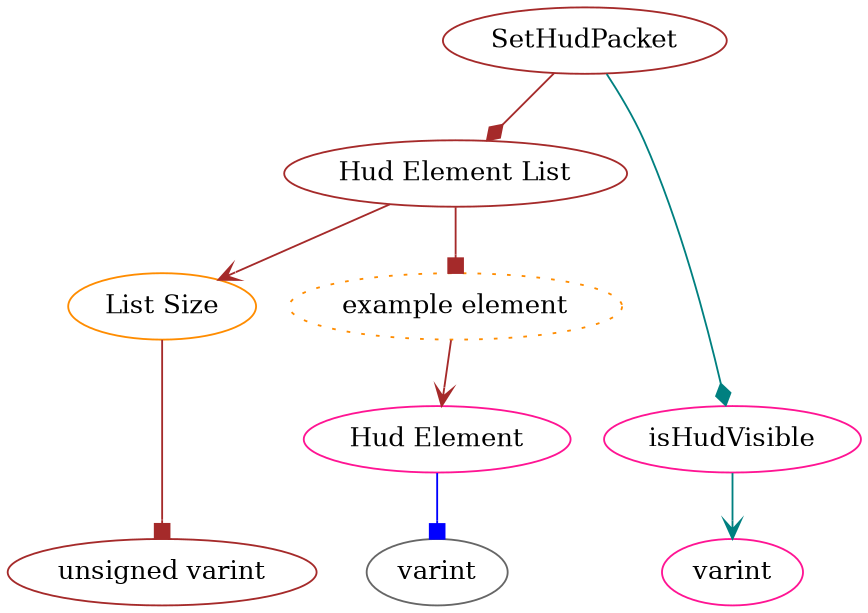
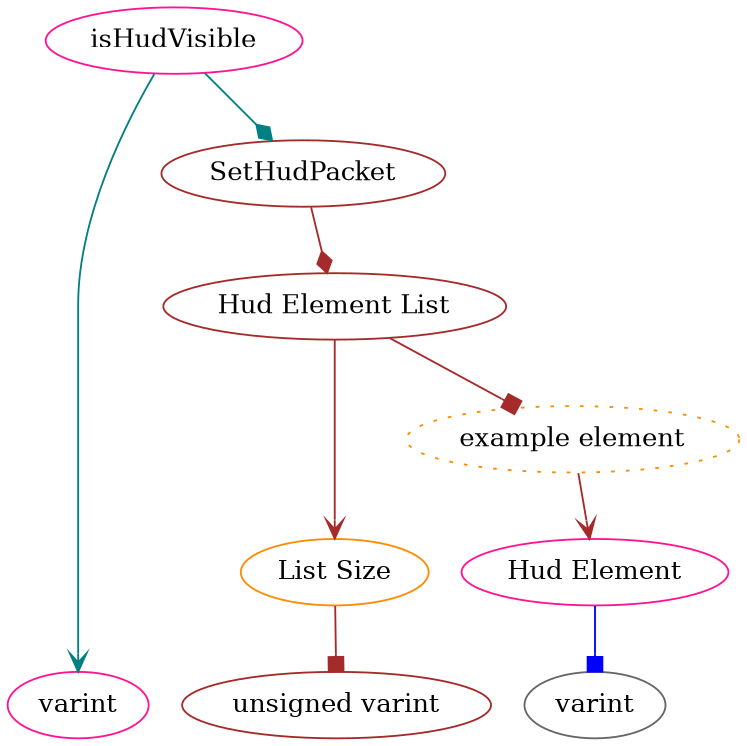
edge "SetHudPacket" -> "isHudVisible": reversed
